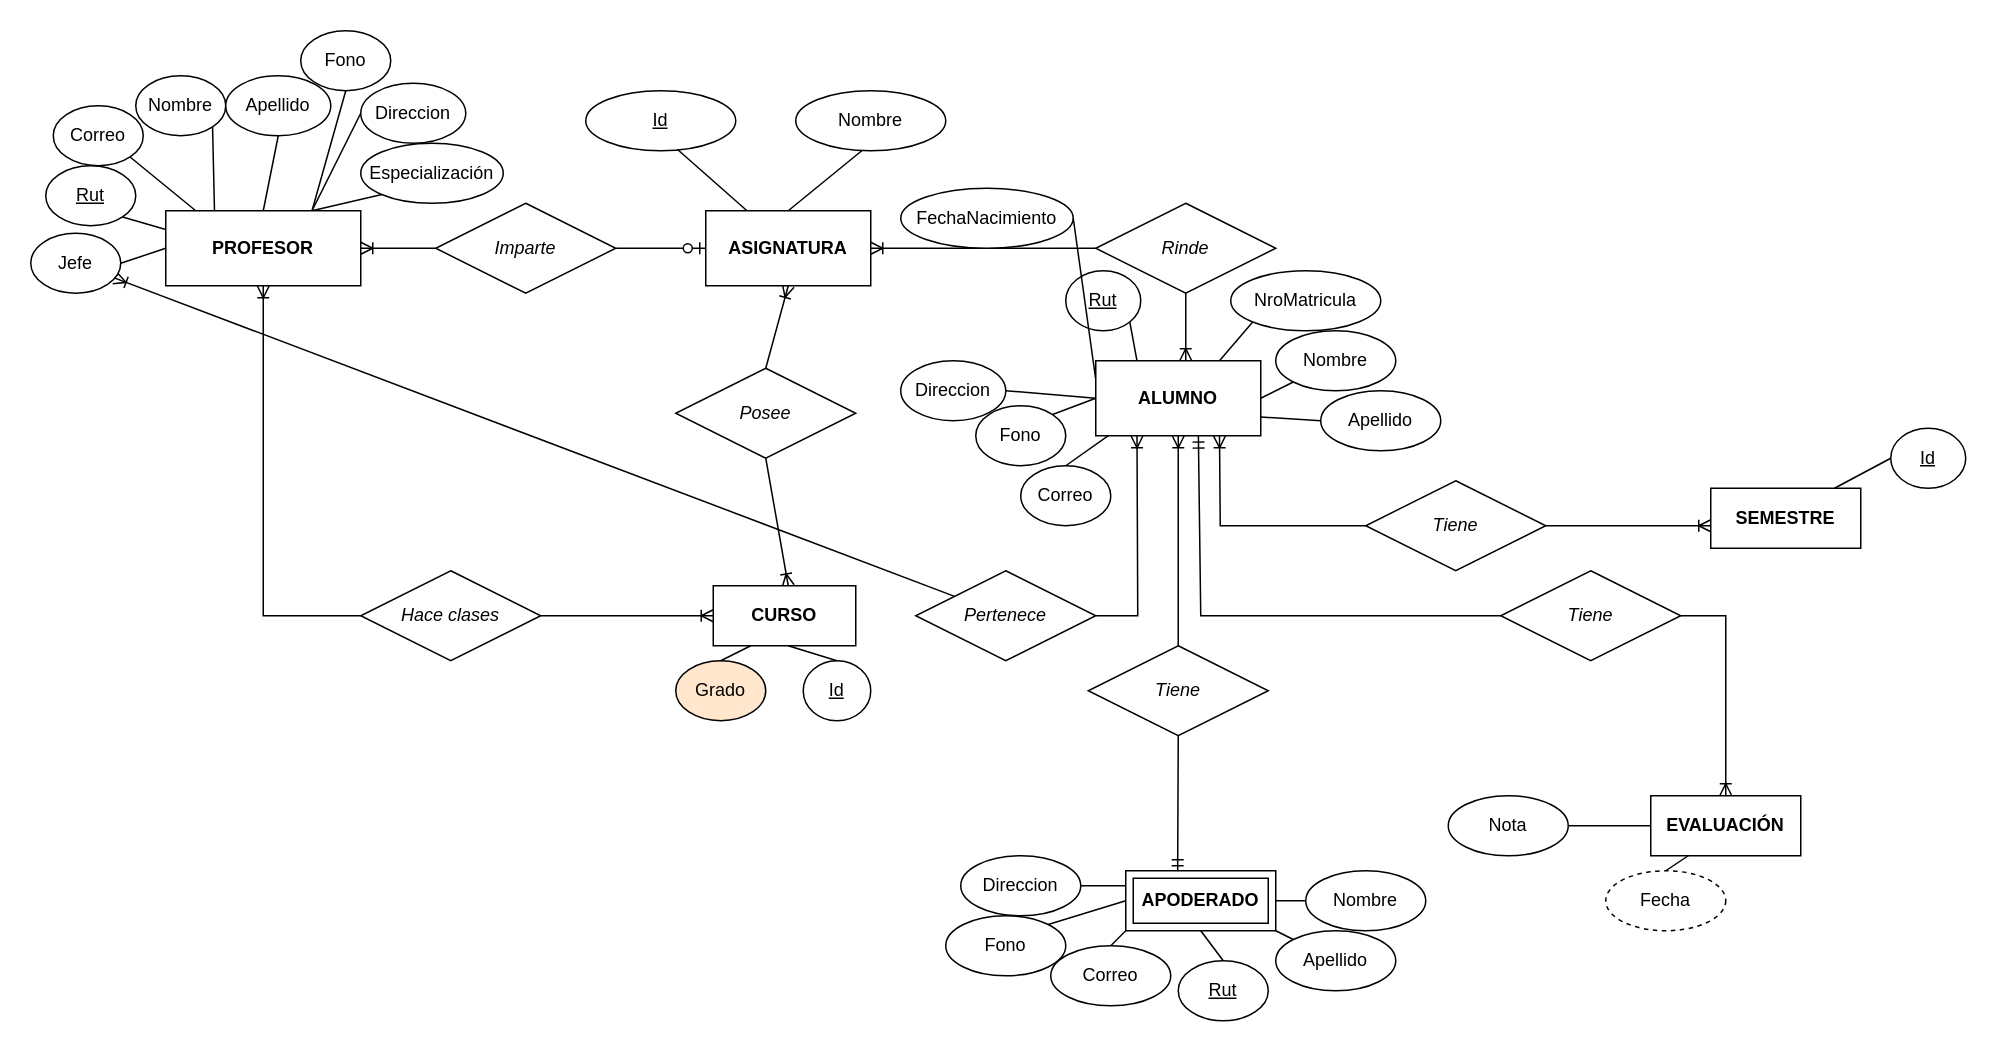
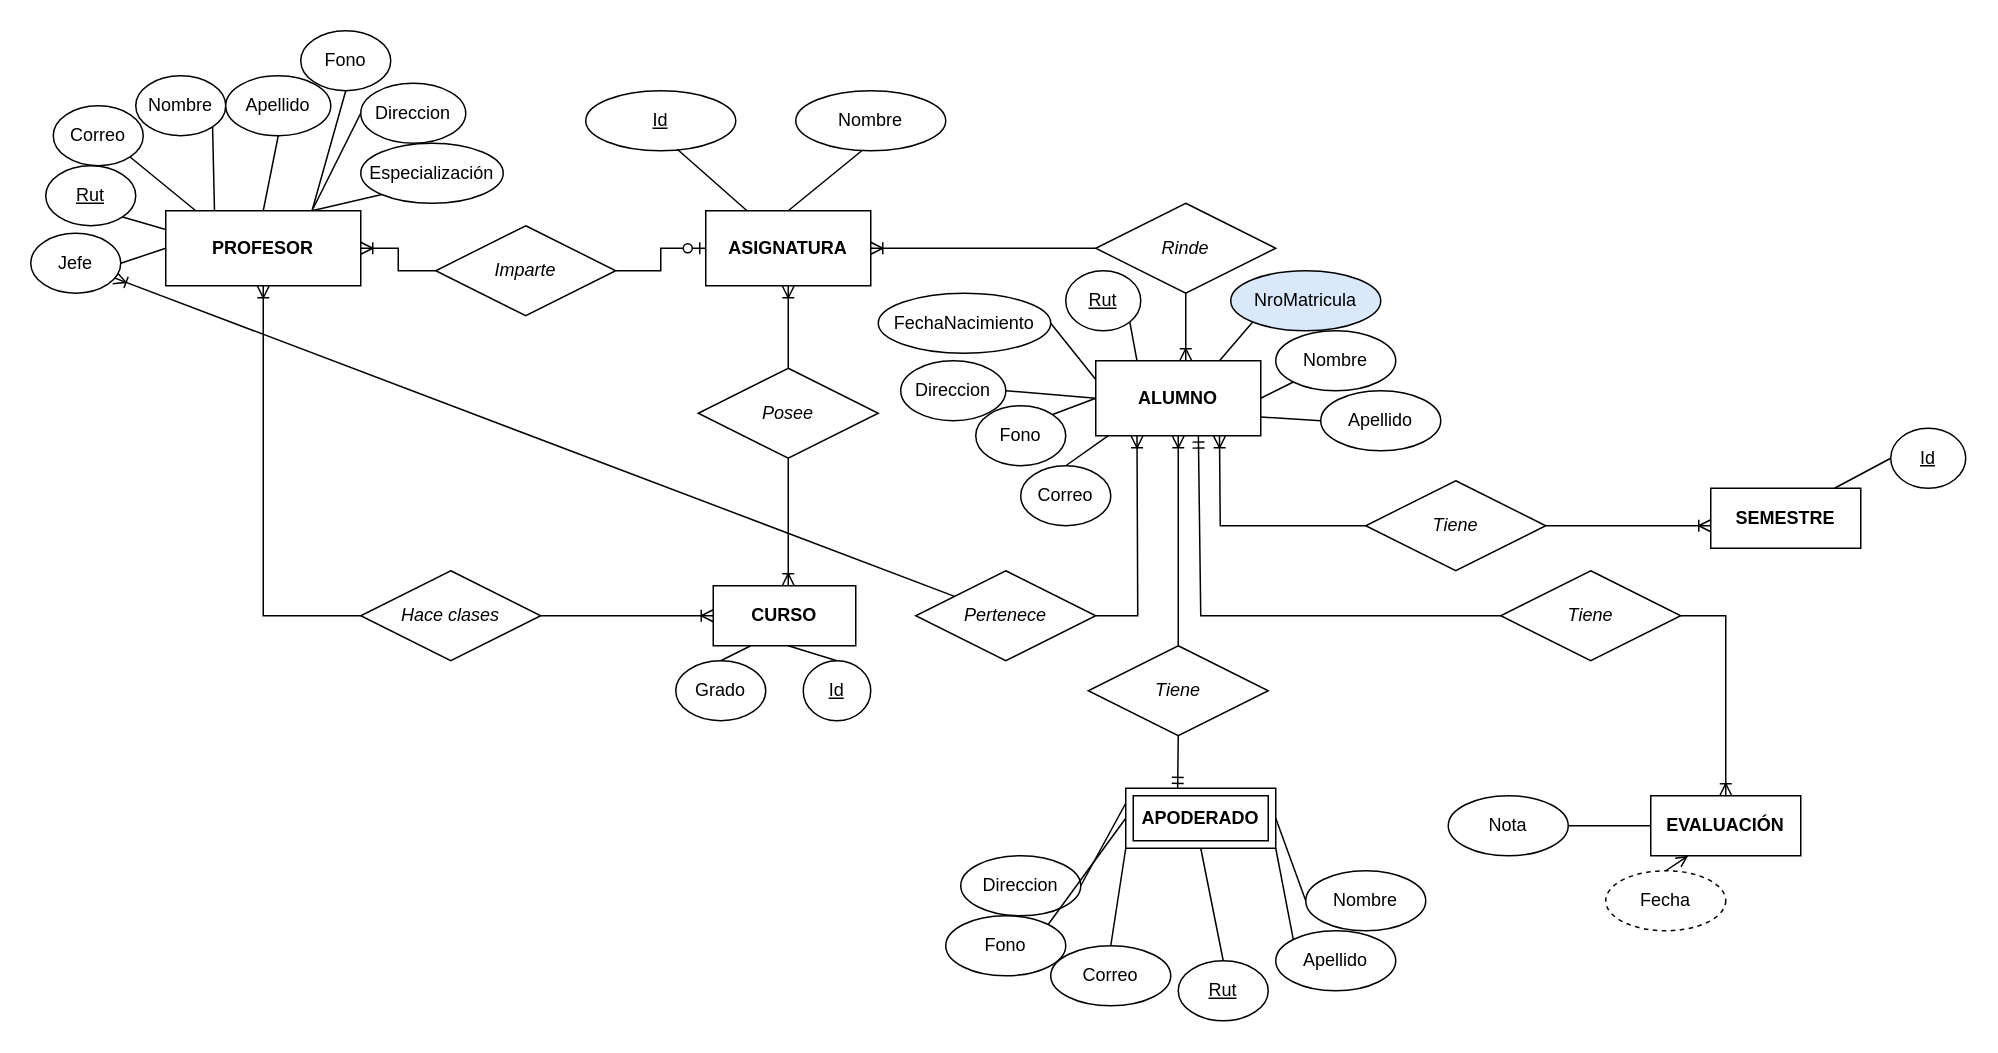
node "FechaNacimiento": moved (987, 218) -> (965, 323)
node "Imparte": moved (526, 248) -> (526, 271)
node "NroMatricula": fillcolor #ffffff -> #dae8fc
node "Posee": moved (766, 413) -> (788, 413)
node "Grado": fillcolor #ffe6cc -> #ffffff
edge "EVALUACIÓN" -- "Fecha": arrowhead none -> open
node "APODERADO": moved (1201, 901) -> (1201, 818)
